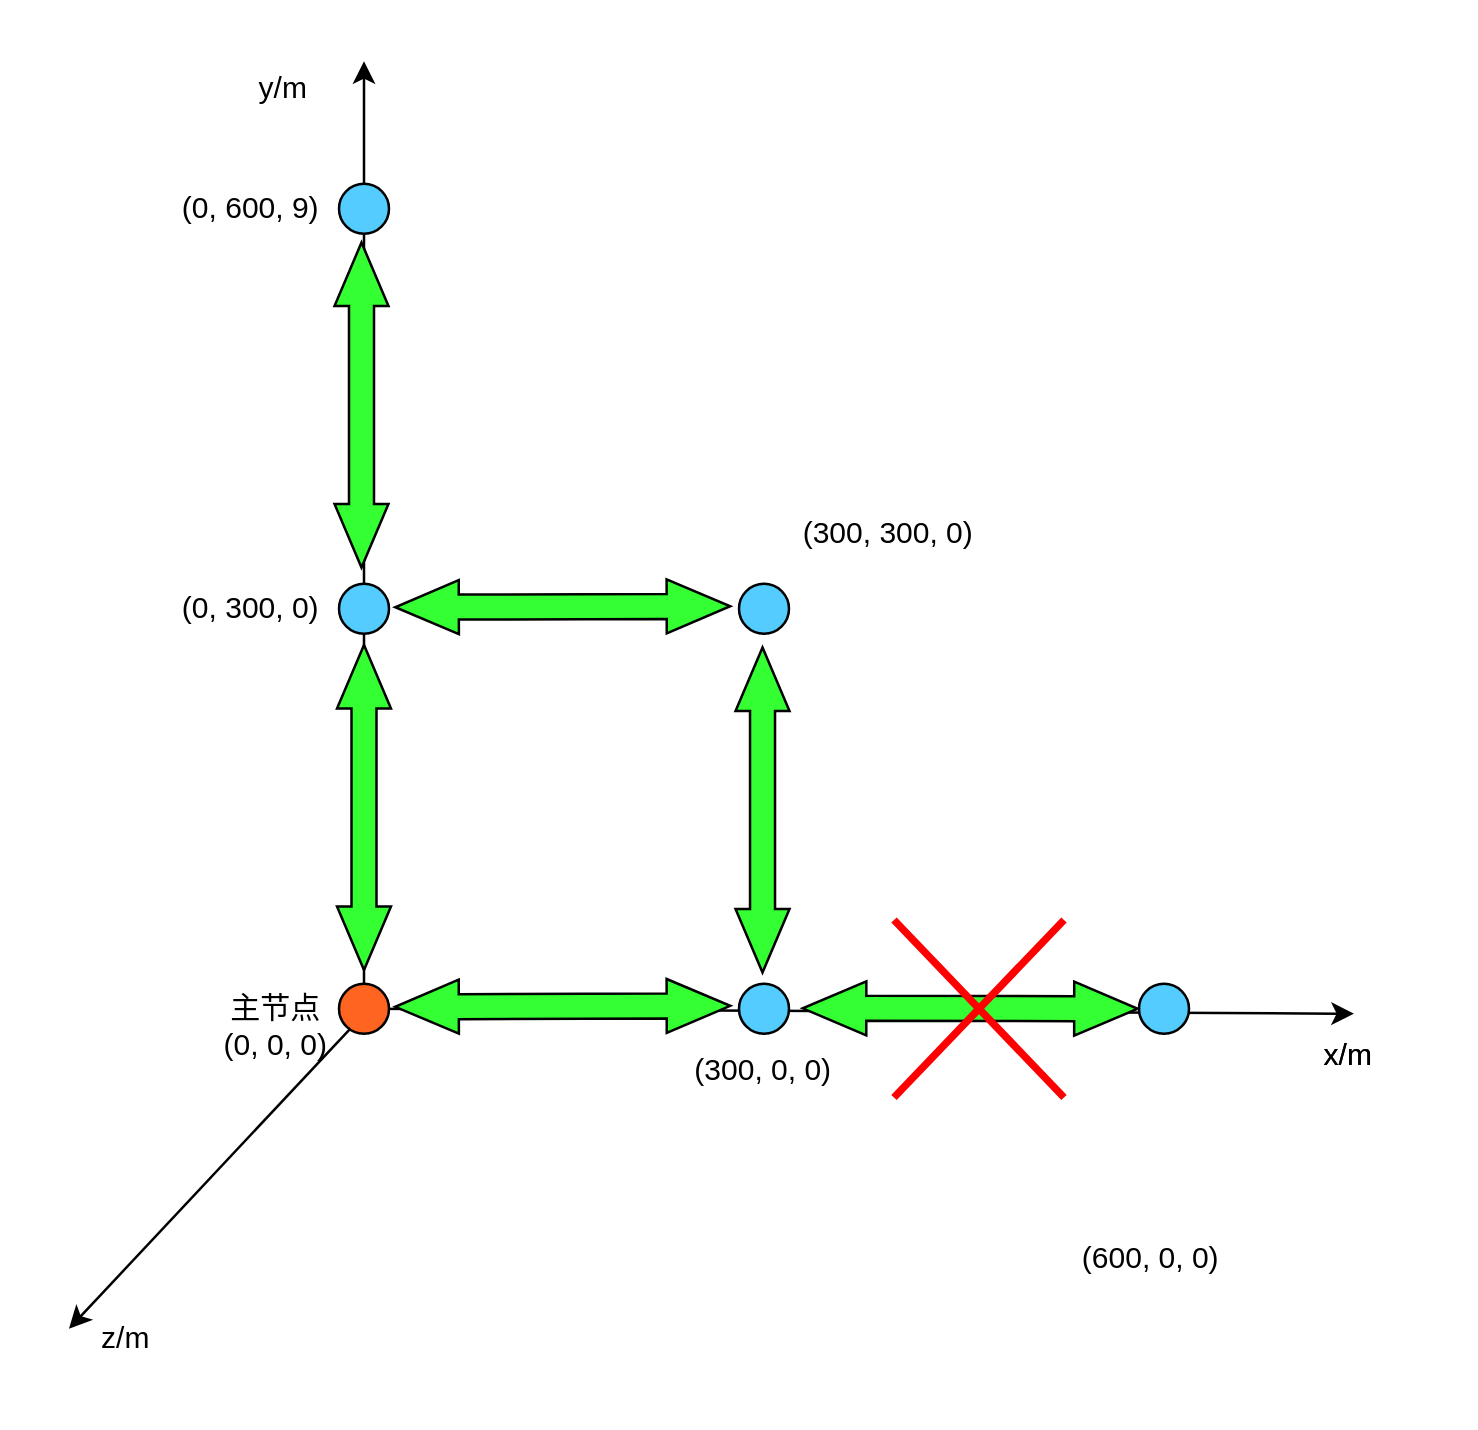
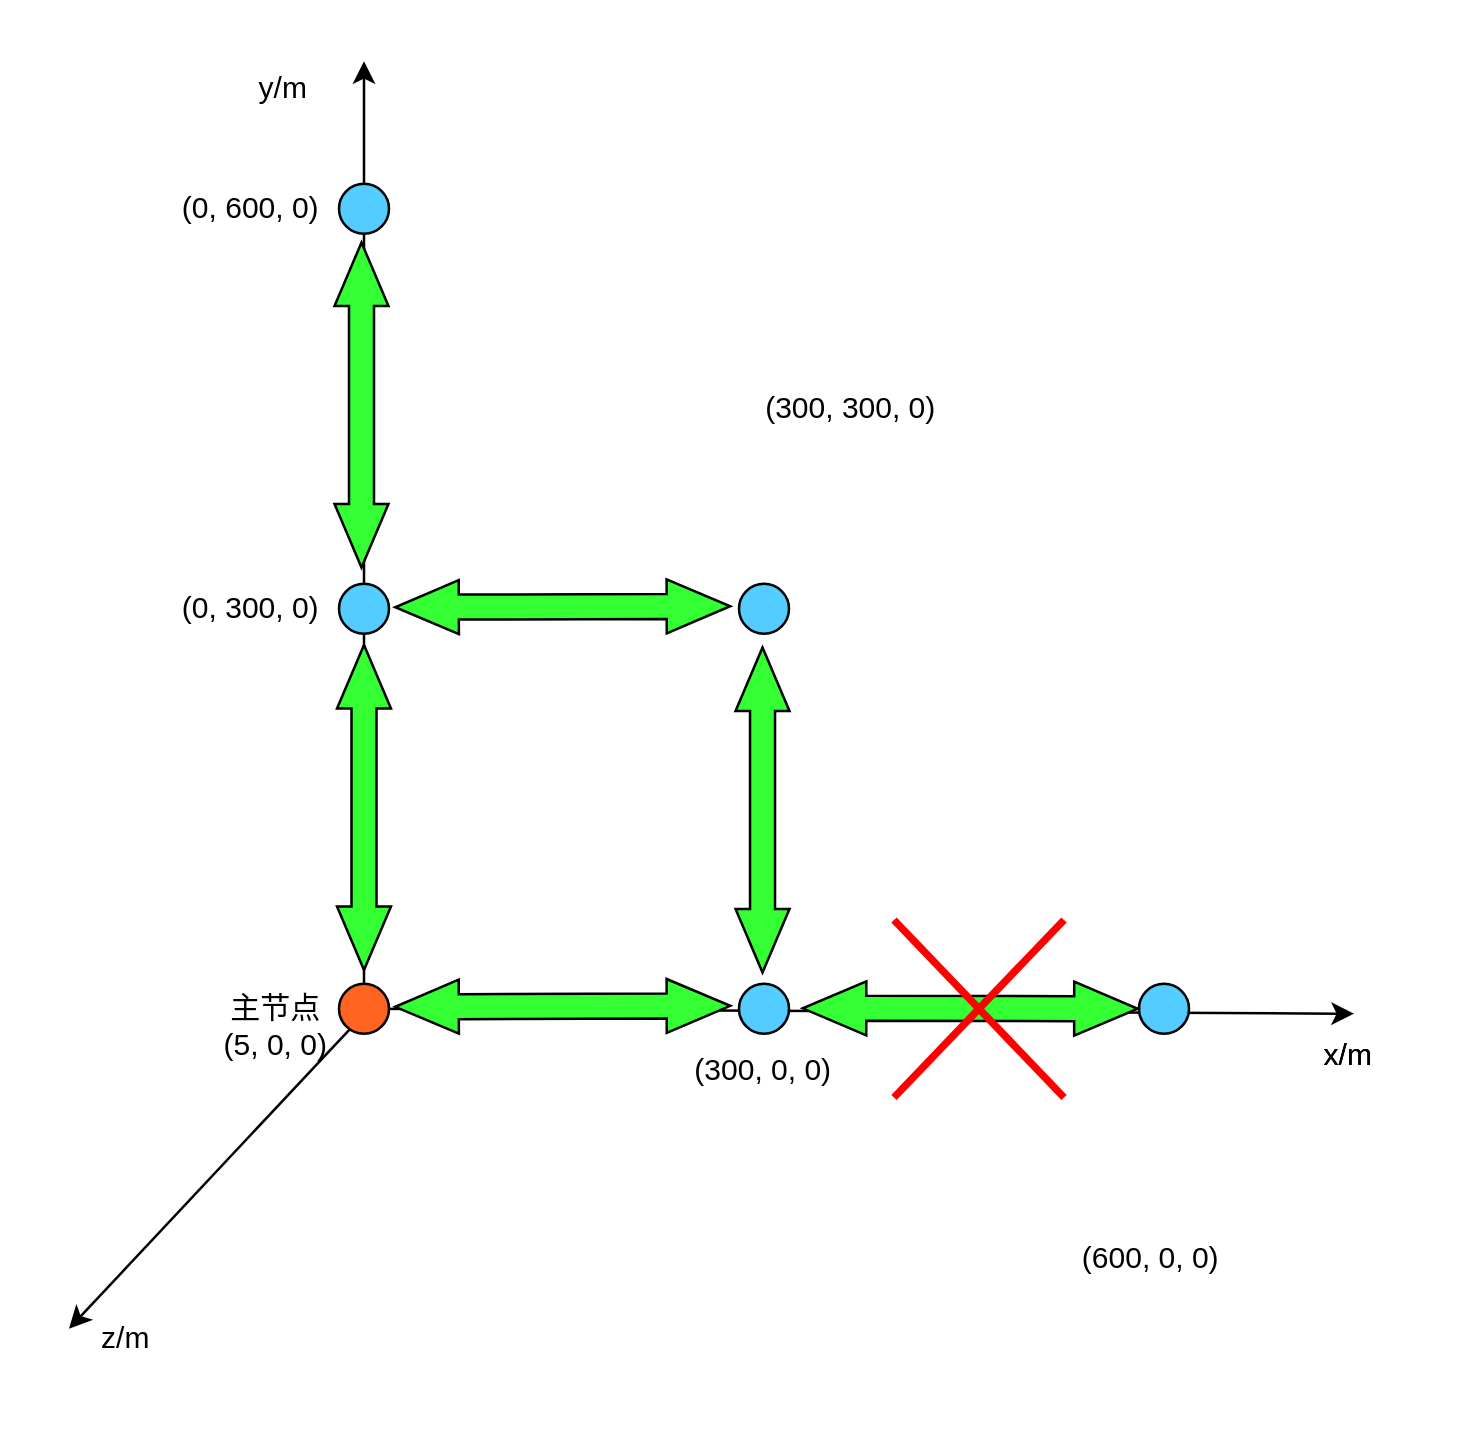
node "(0, 600, 9)": label "(0, 600, 9)" -> "(0, 600, 0)"
node "(300, 300, 0)": moved (889, 534) -> (851, 409)
node "(0, 0, 0)": label "(0, 0, 0)" -> "(5, 0, 0)"
